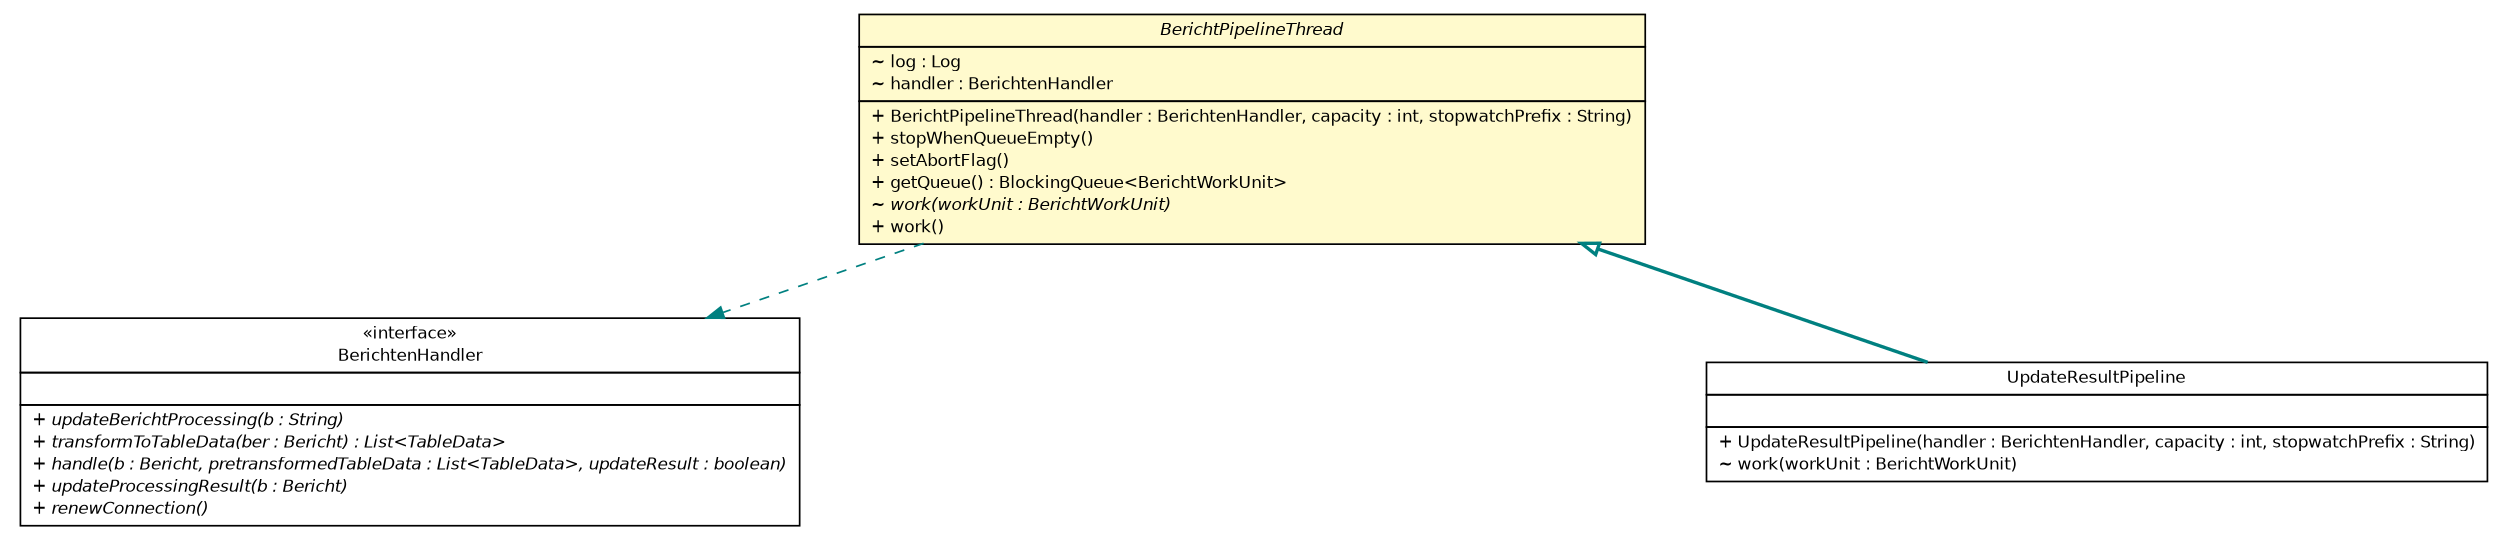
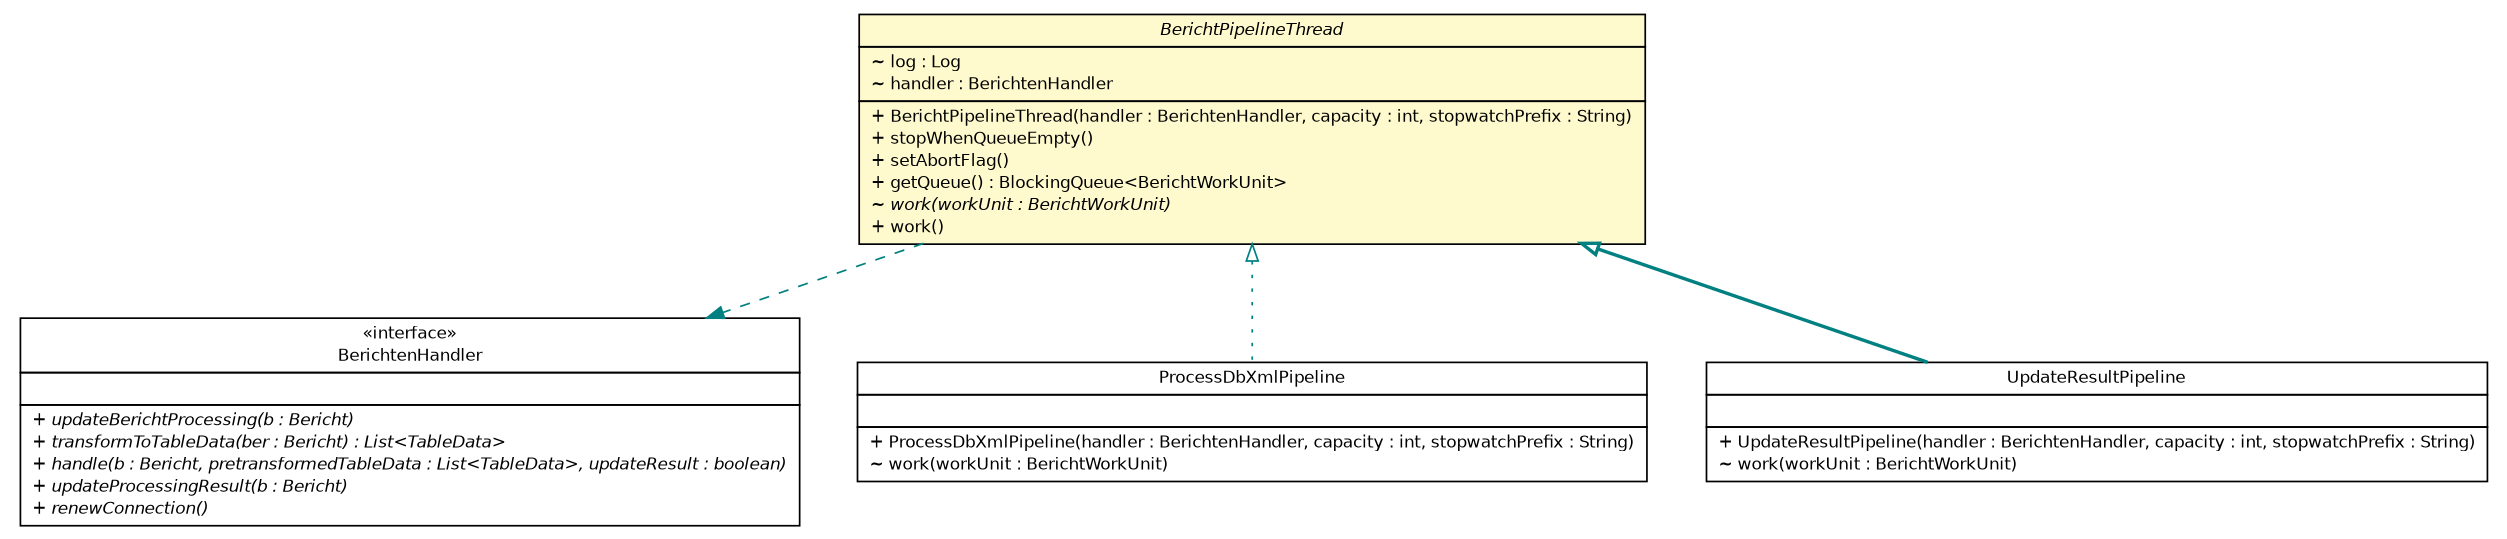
node "BerichtenHandler": text "+ updateBerichtProcessing(b : String)" -> "+ updateBerichtProcessing(b : Bericht)"
node "ProcessDbXmlPipeline": added
